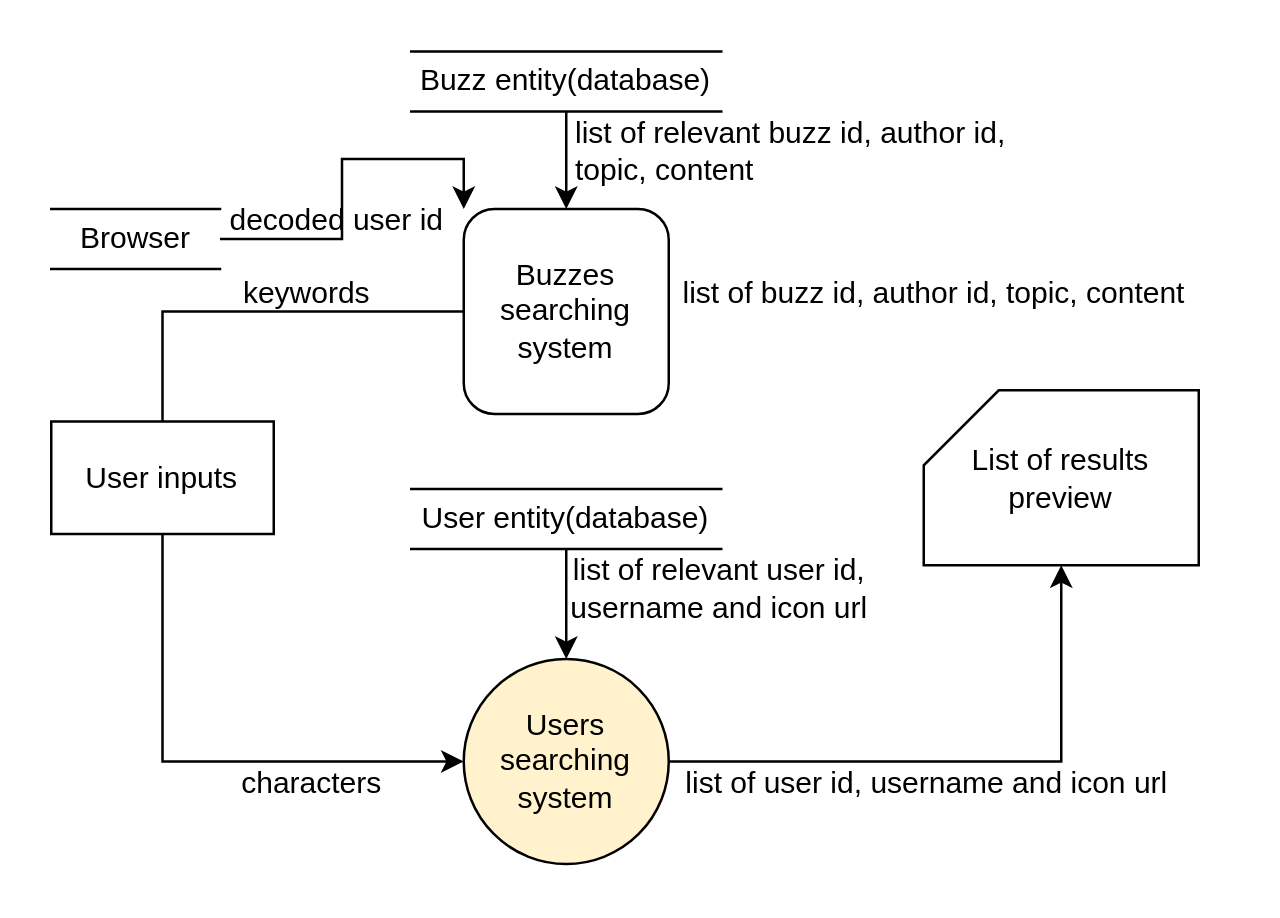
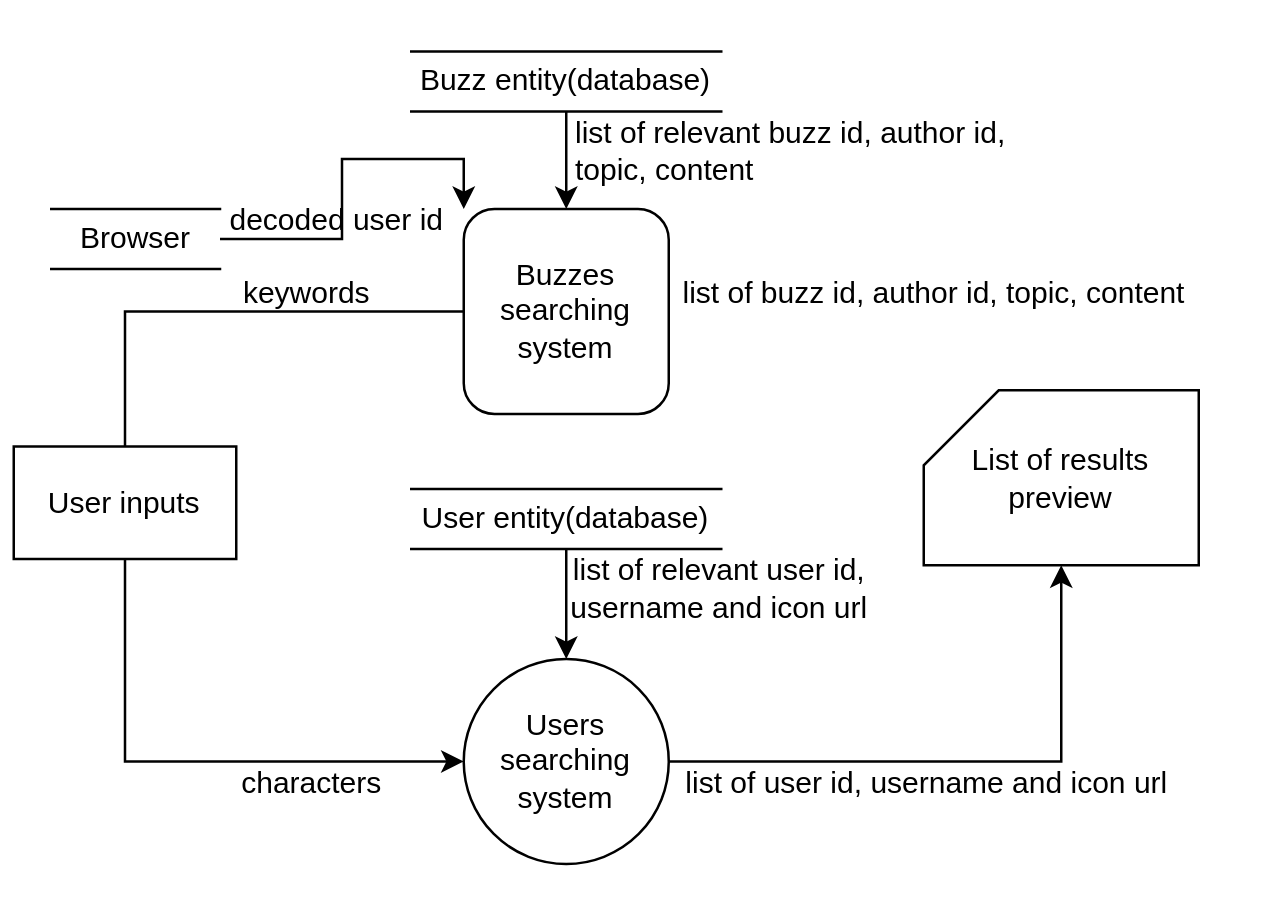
node "User inputs": moved (163, 478) -> (125, 503)
node "Users searching system": fillcolor #fff2cc -> #ffffff
